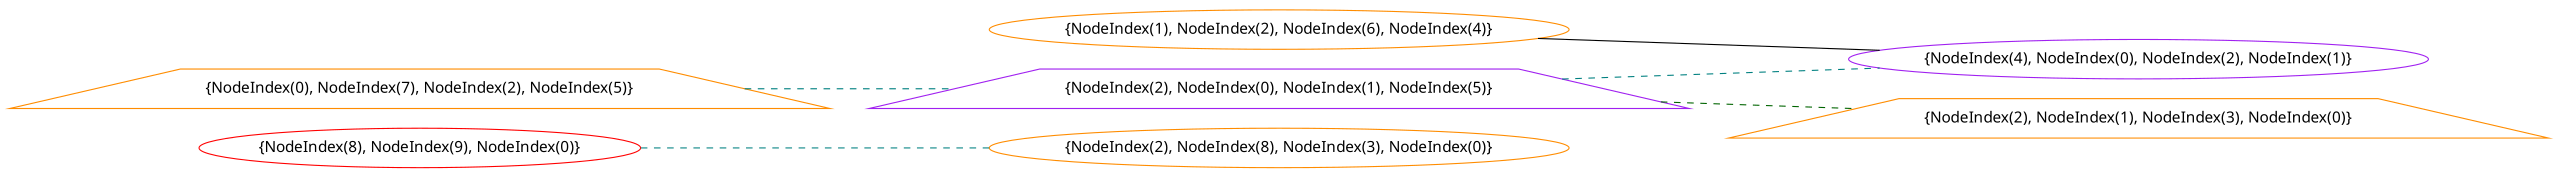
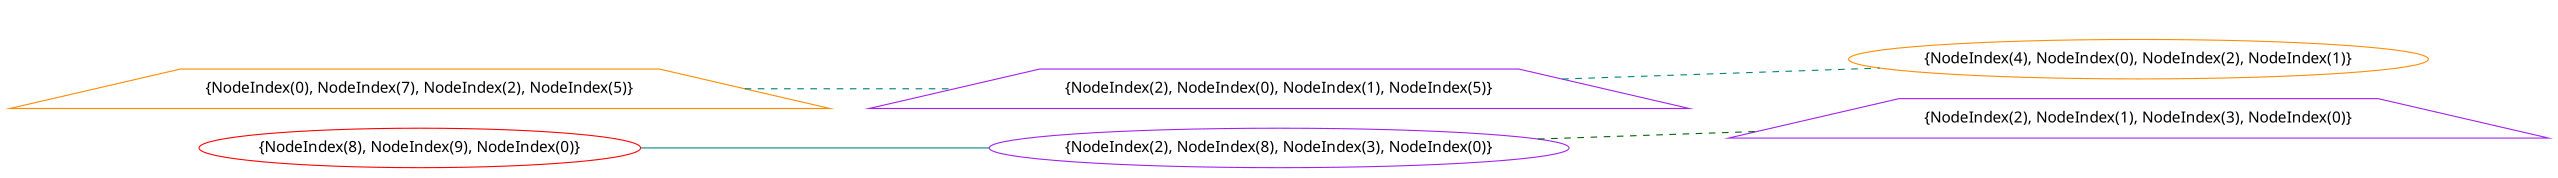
node "{NodeIndex(1), NodeIndex(2), NodeIndex(6), NodeIndex(4)}": removed
node "{NodeIndex(4), NodeIndex(0), NodeIndex(2), NodeIndex(1)}": color purple -> darkorange
edge "{NodeIndex(2), NodeIndex(0), NodeIndex(1), NodeIndex(5)}" -- "{NodeIndex(2), NodeIndex(1), NodeIndex(3), NodeIndex(0)}": now "{NodeIndex(2), NodeIndex(8), NodeIndex(3), NodeIndex(0)}" -- "{NodeIndex(2), NodeIndex(1), NodeIndex(3), NodeIndex(0)}"
node "{NodeIndex(2), NodeIndex(1), NodeIndex(3), NodeIndex(0)}": color darkorange -> purple
edge "{NodeIndex(8), NodeIndex(9), NodeIndex(0)}" -- "{NodeIndex(2), NodeIndex(8), NodeIndex(3), NodeIndex(0)}": style dashed -> solid
node "{NodeIndex(2), NodeIndex(8), NodeIndex(3), NodeIndex(0)}": color darkorange -> purple
